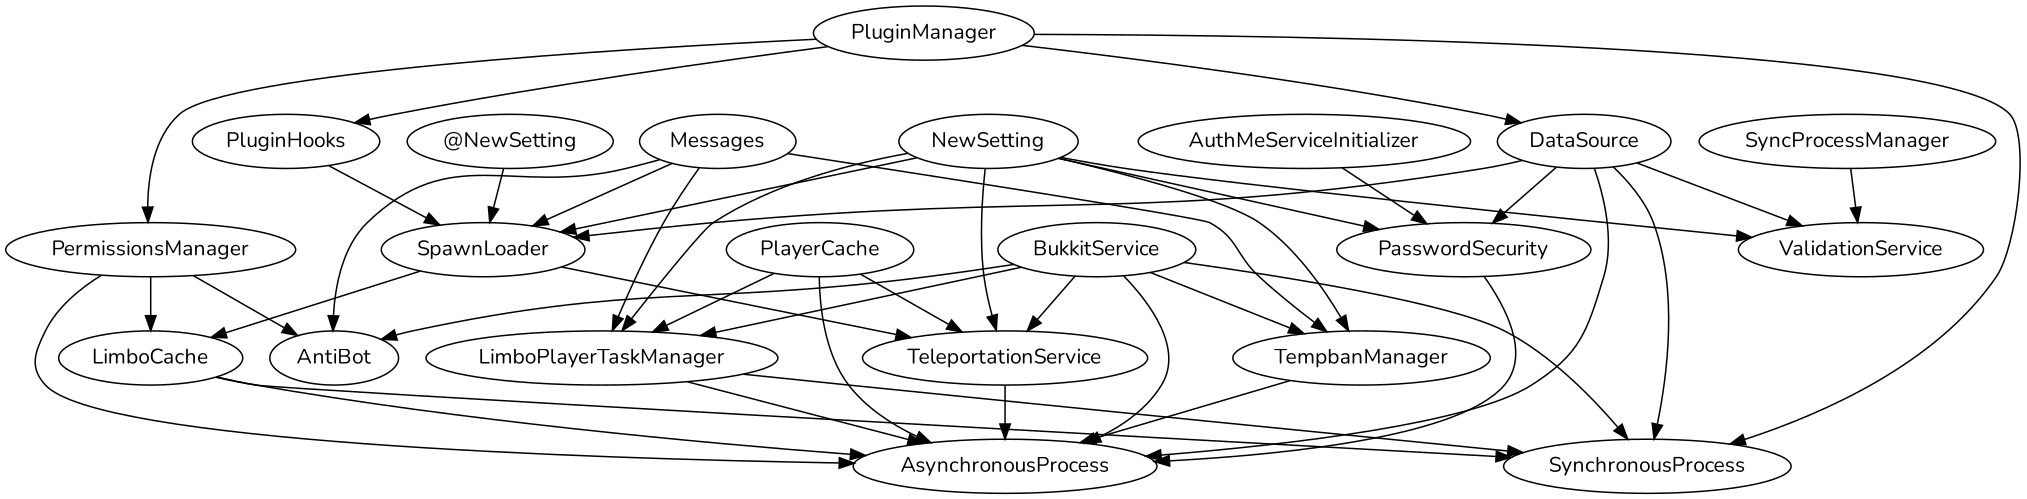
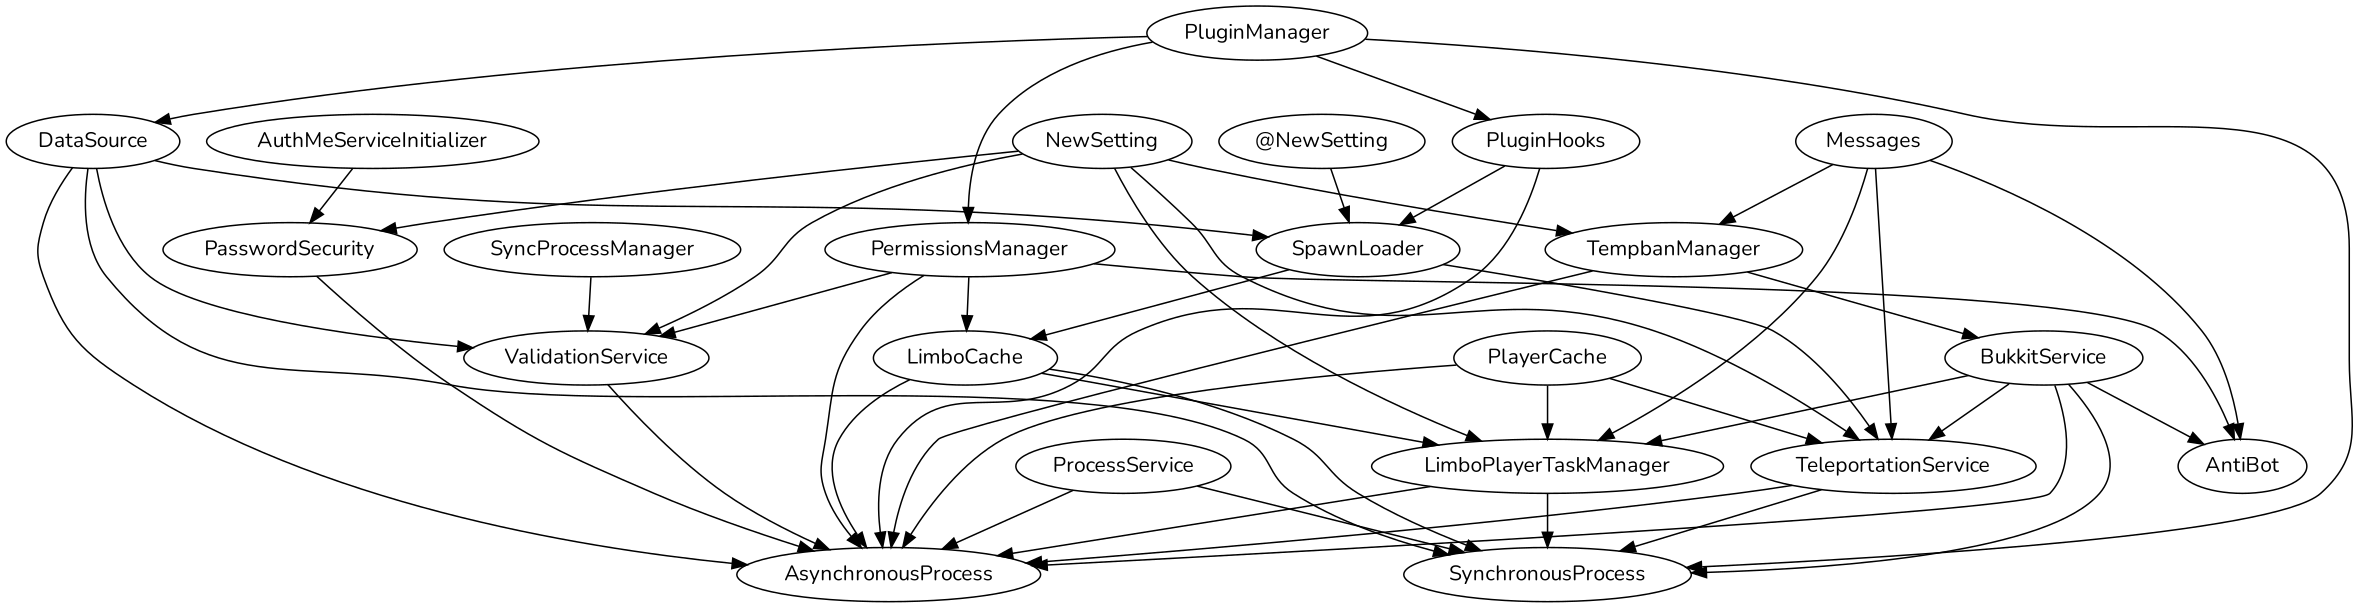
edge "DataSource" -> "PasswordSecurity": removed
edge "Messages" -> "SpawnLoader": now "Messages" -> "TeleportationService"
edge "NewSetting" -> "SpawnLoader": removed
edge "BukkitService" -> "TempbanManager": reversed
edge "PermissionsManager" -> "ValidationService": added
edge "PluginHooks" -> "AsynchronousProcess": added
edge "LimboCache" -> "LimboPlayerTaskManager": added
node "ProcessService": added
edge "ValidationService" -> "AsynchronousProcess": added
edge "TeleportationService" -> "SynchronousProcess": added
